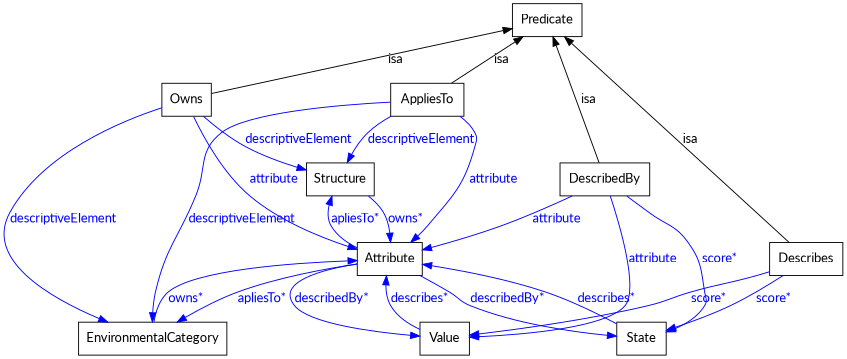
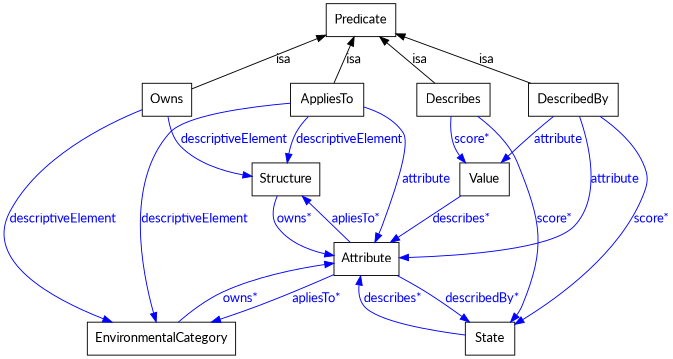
edge "Owns" -> "Attribute": removed, label "attribute"
edge "Attribute" -> "Value": removed, label "describedBy*"
